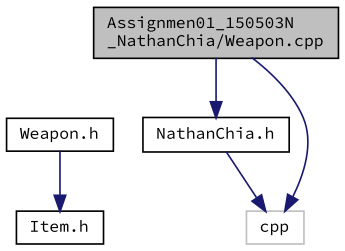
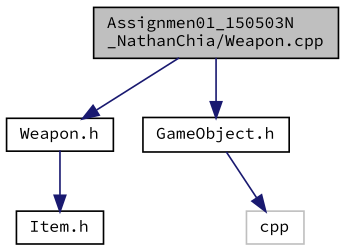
edge "Assignmen01_150503N _NathanChia/Weapon.cpp" -> "cpp": now "Assignmen01_150503N _NathanChia/Weapon.cpp" -> "Weapon.h"
node "NathanChia.h": label "NathanChia.h" -> "GameObject.h"
